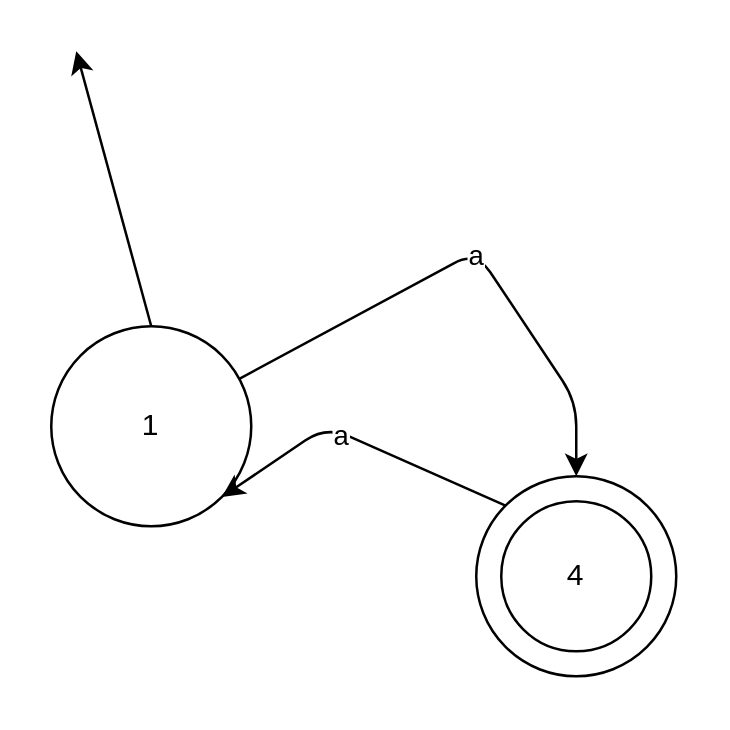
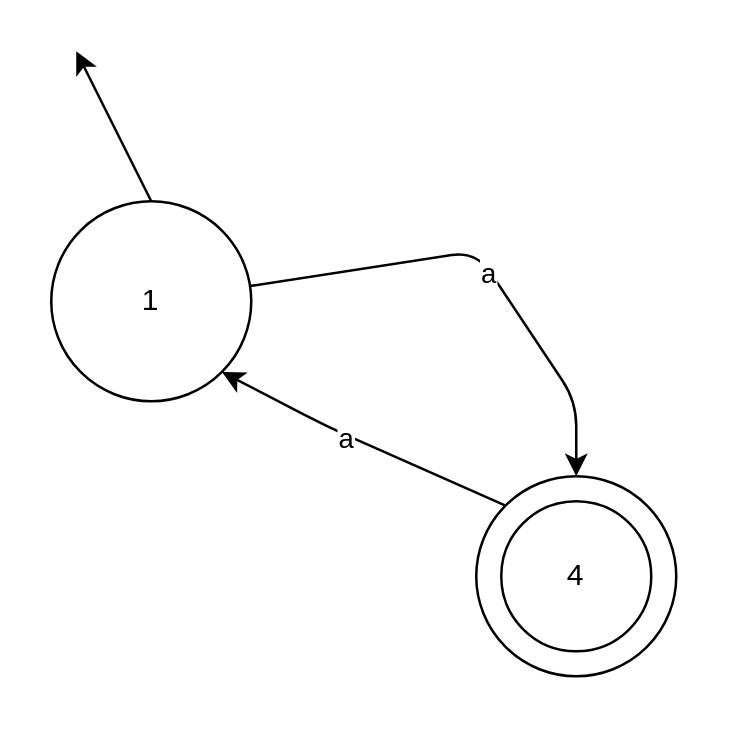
node "1": moved (151, 426) -> (151, 301)
